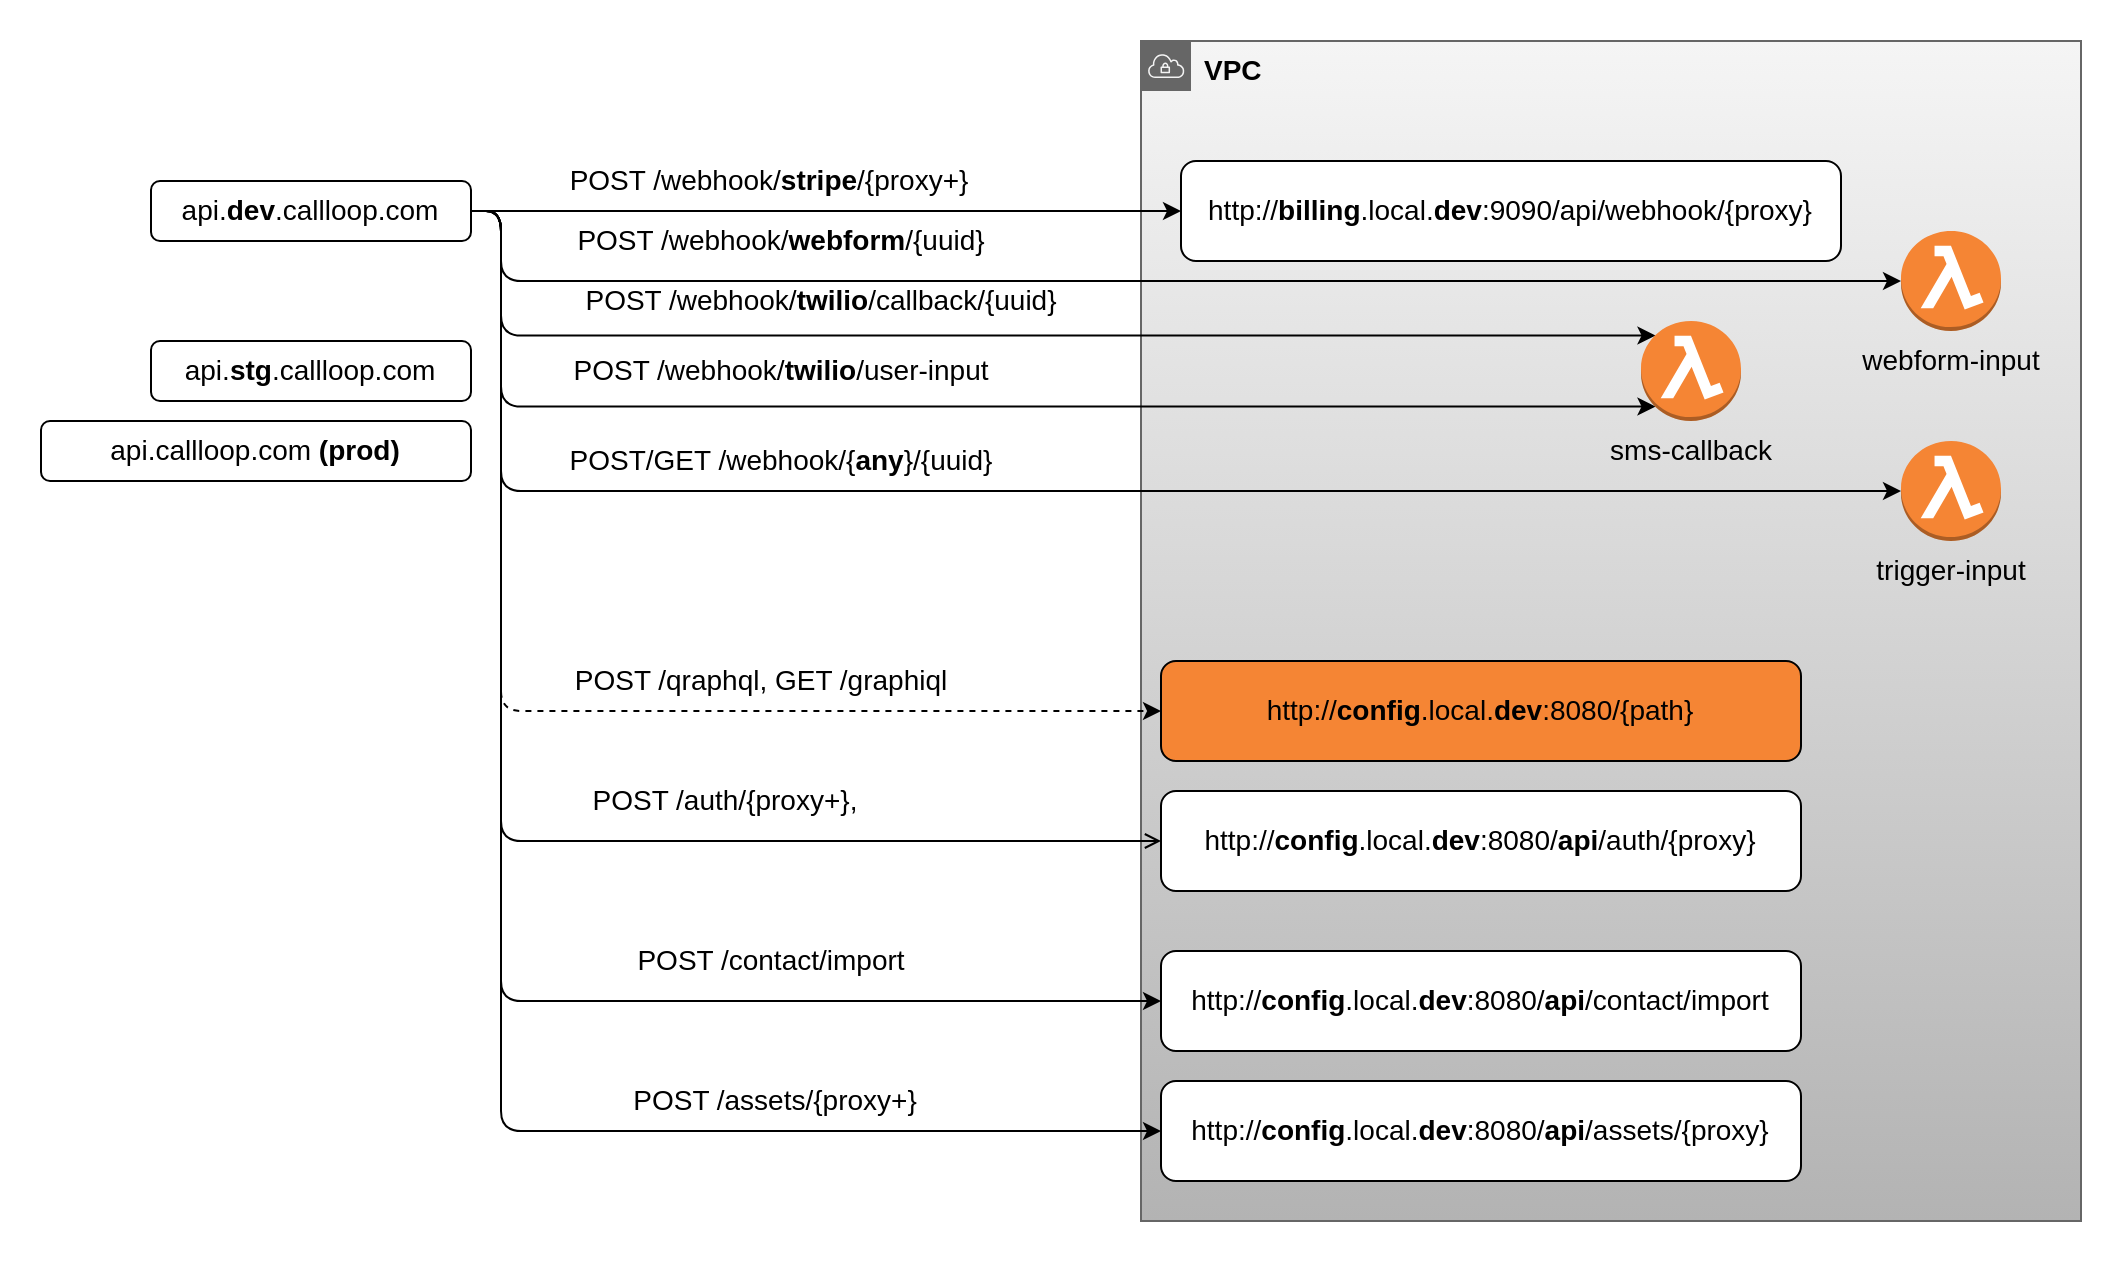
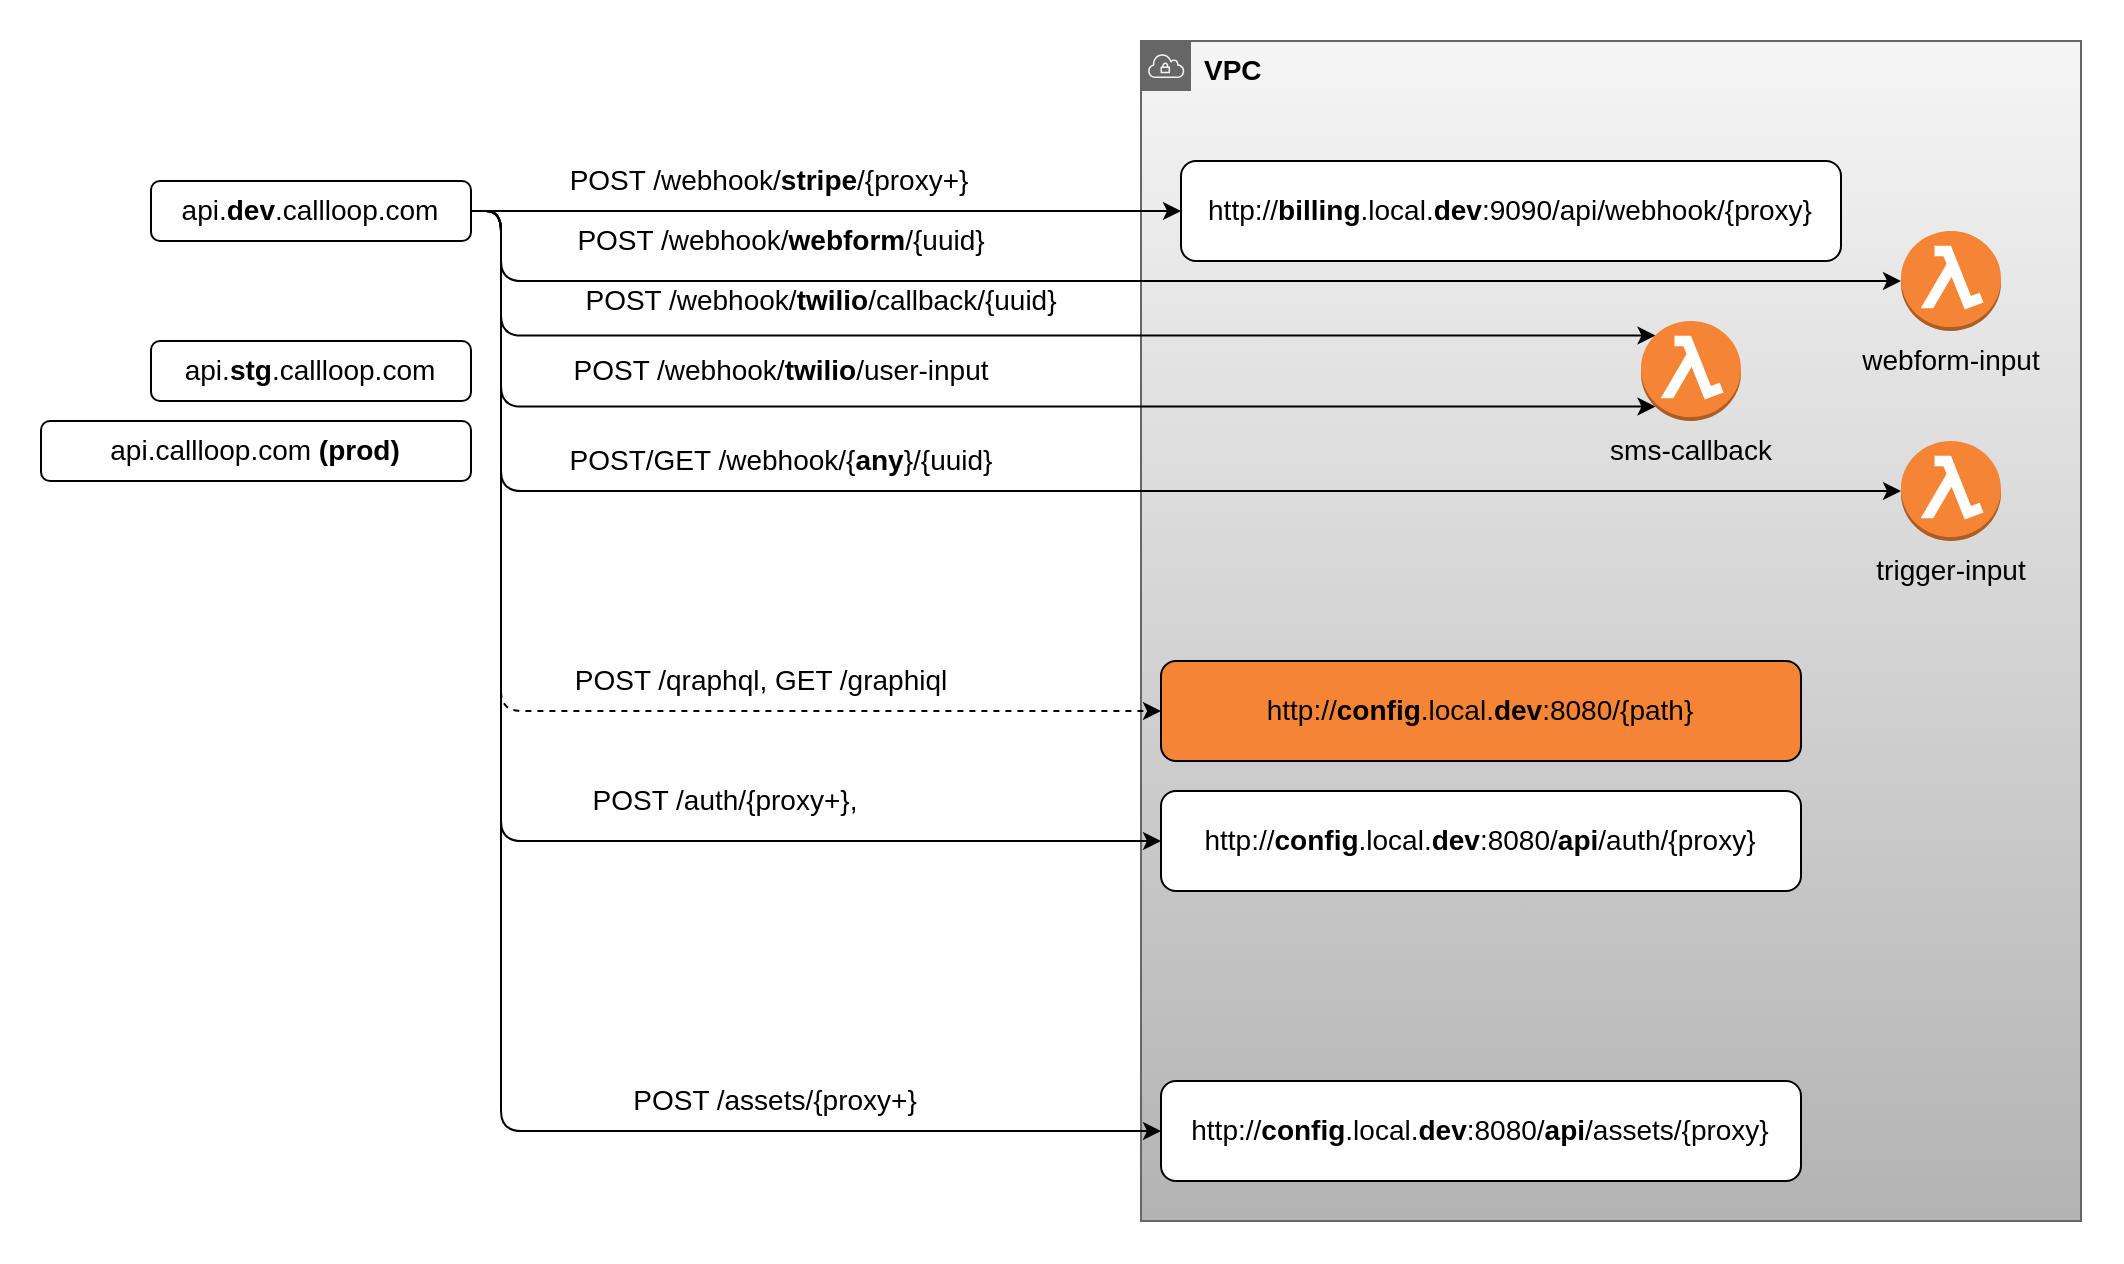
edge "api.dev.callloop.com" -> "http://config.local.dev:8080/api/auth/{proxy}": arrowhead open -> classic
edge "api.dev.callloop.com" -> "http://config.local.dev:8080/api/contact/import": removed, label "POST /contact/import"
node "http://config.local.dev:8080/api/contact/import": removed
